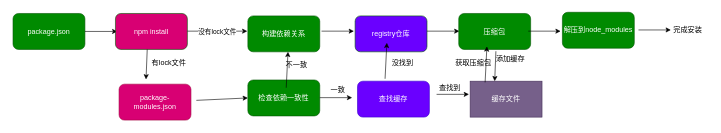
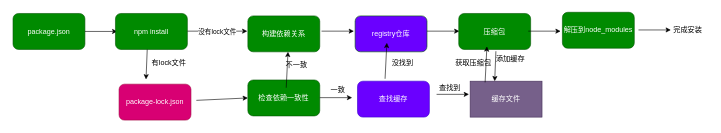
node "npm install": fillcolor #d80073 -> #008a00
node "package-modules.json": label "package-modules.json" -> "package-lock.json"
